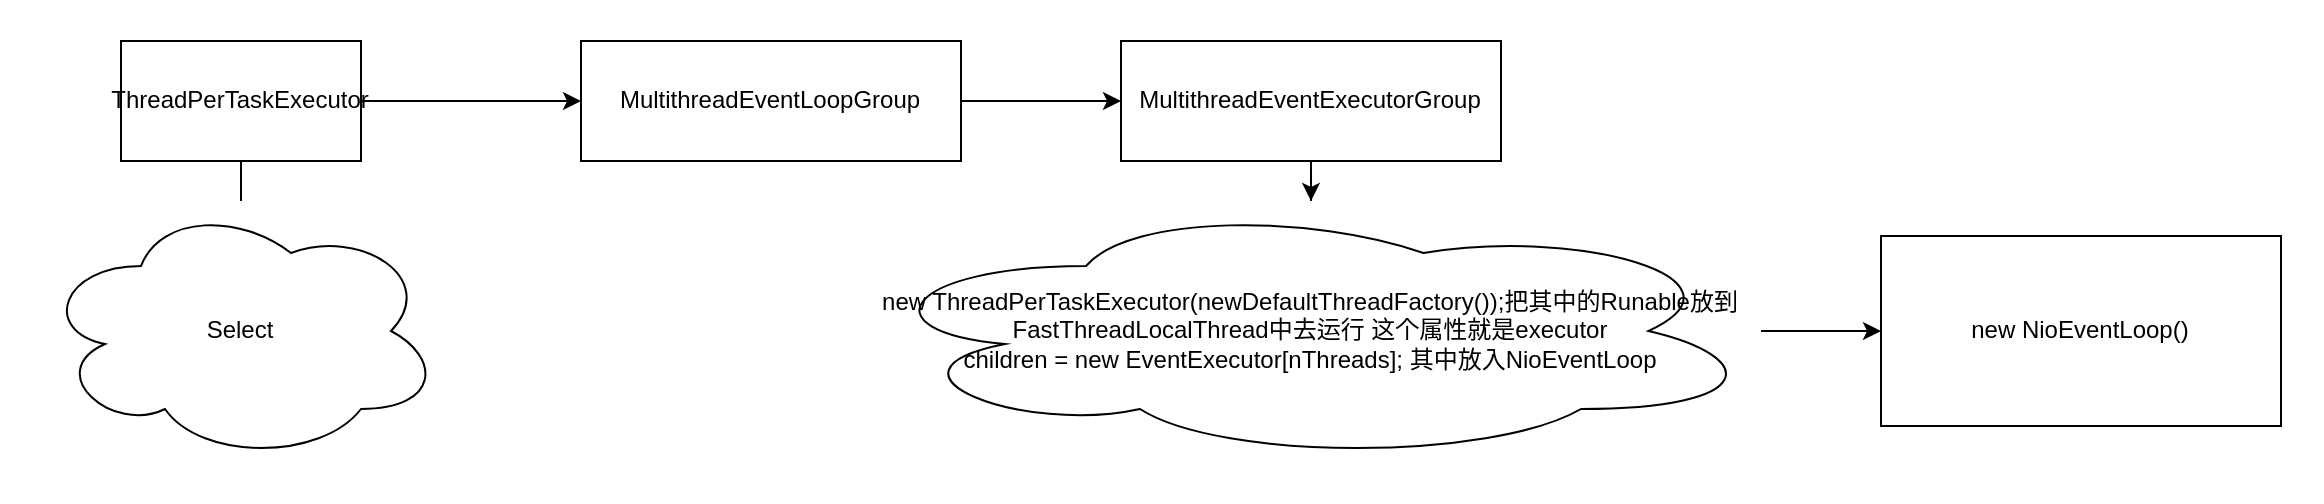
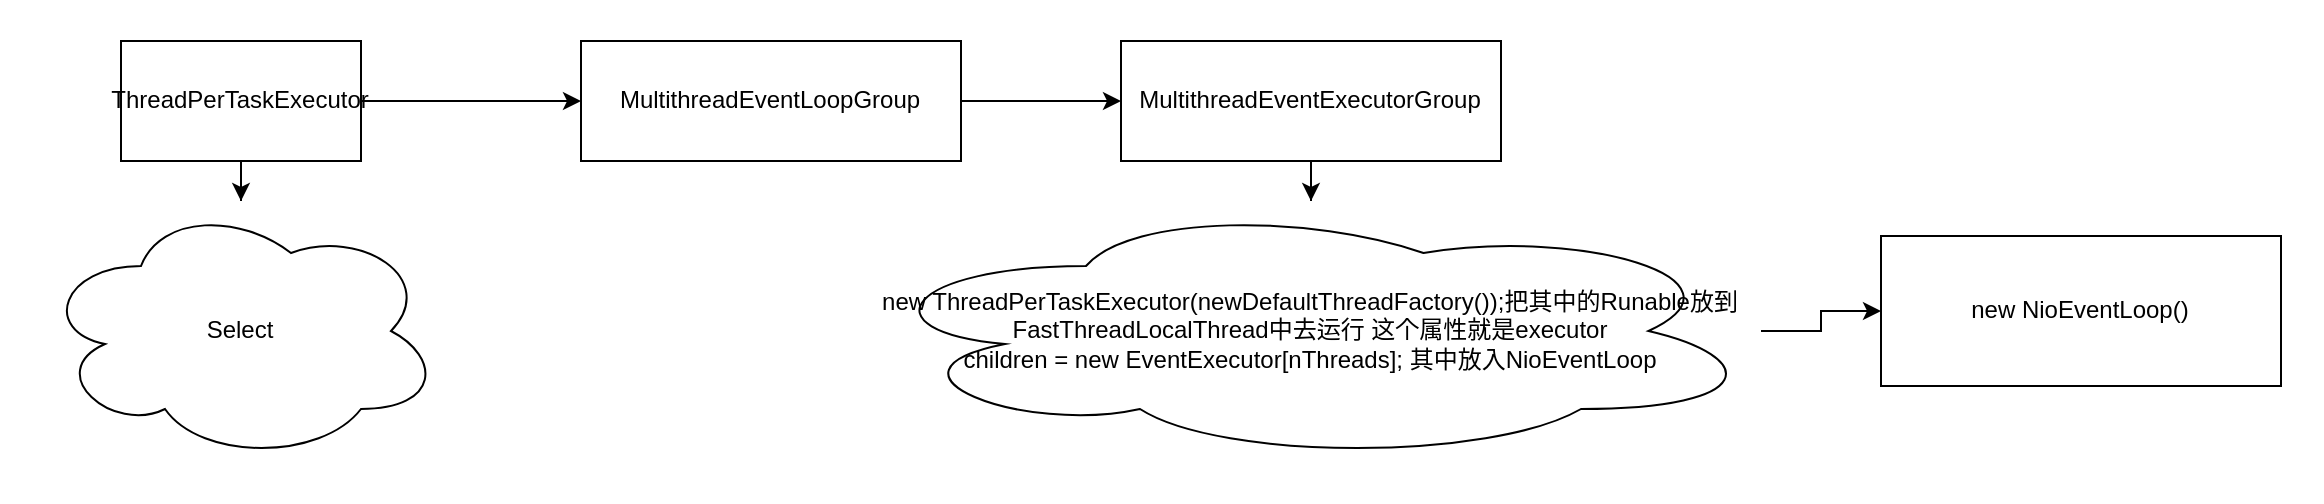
edge "ThreadPerTaskExecutor" -- "Select": arrowhead none -> classic
node "new NioEventLoop()": size 400x190 -> 400x150
